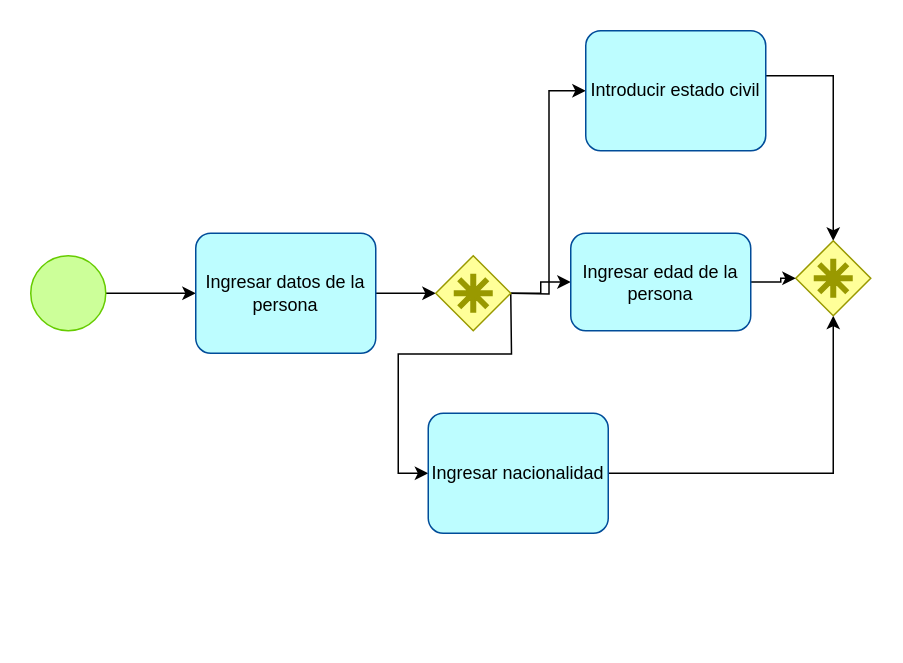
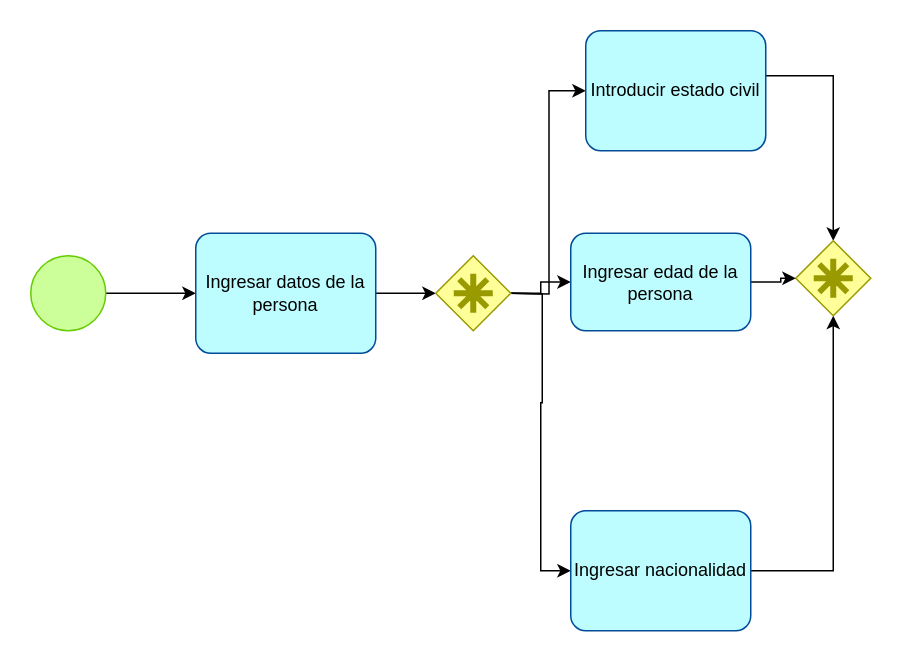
node "Ingresar nacionalidad": moved (518, 473) -> (661, 571)
